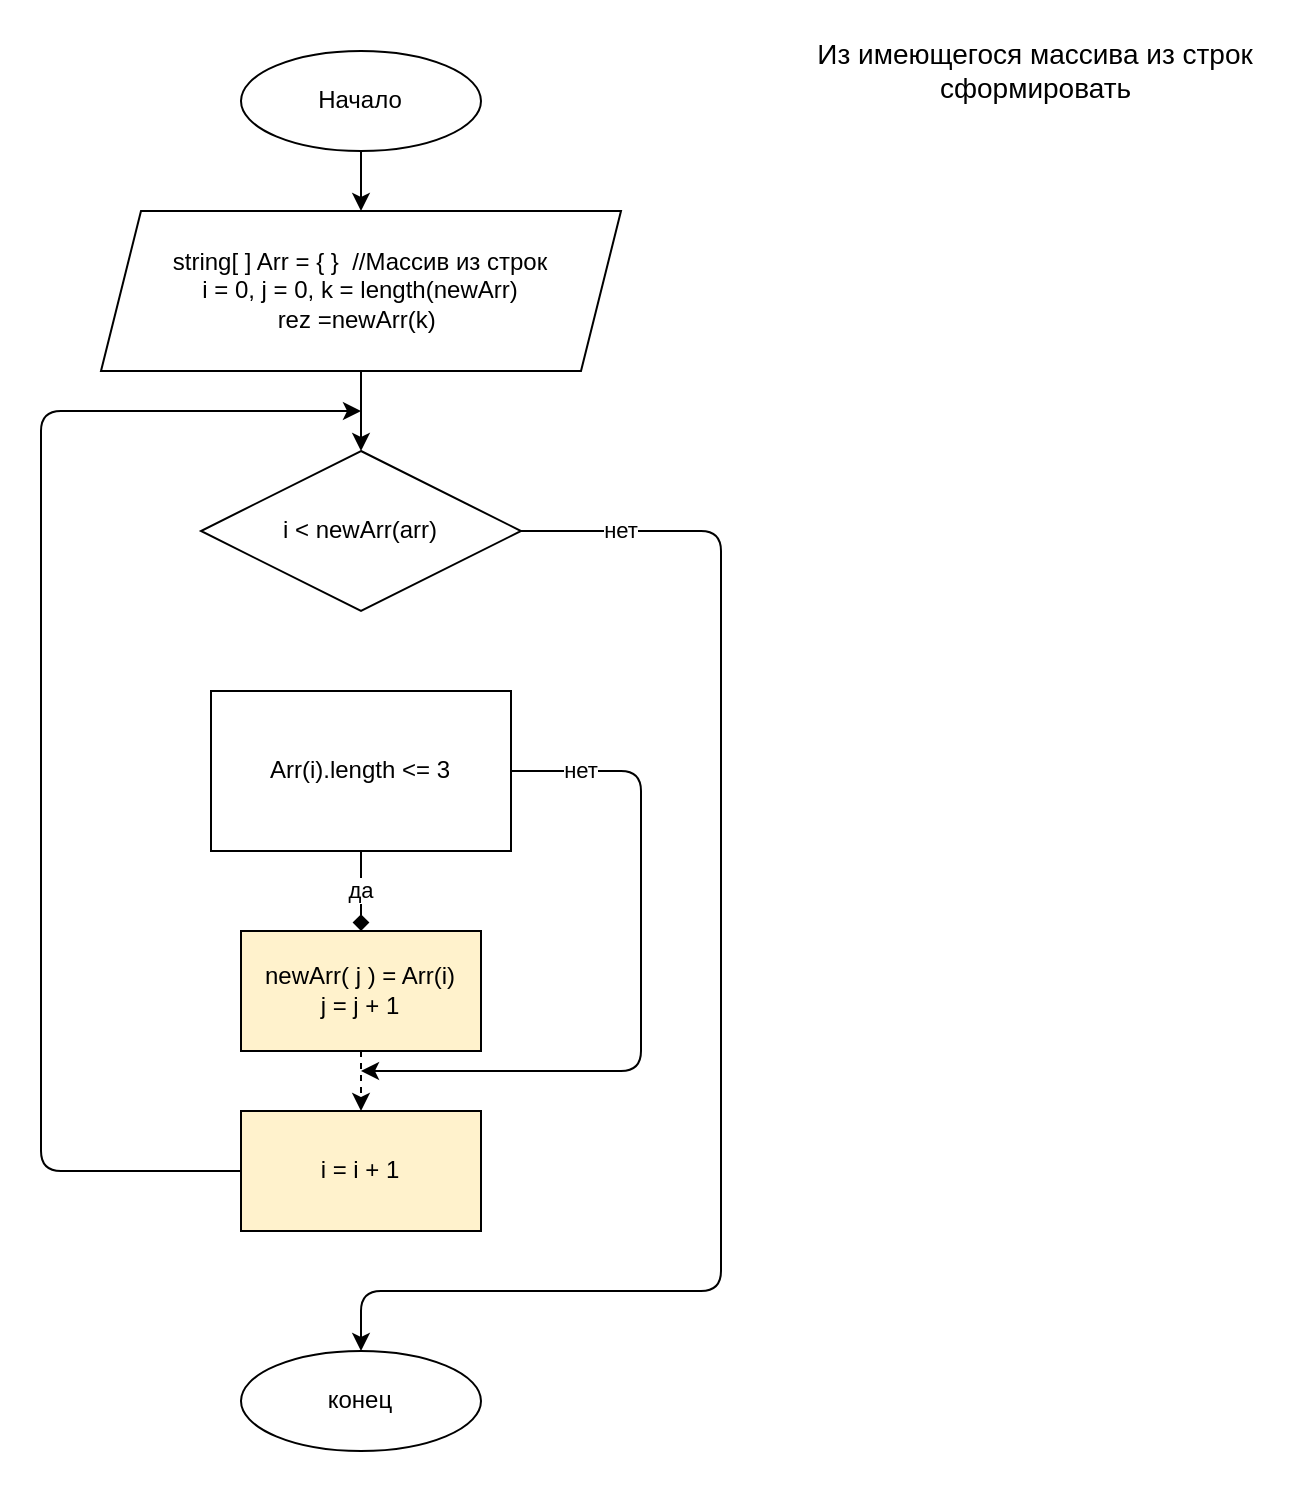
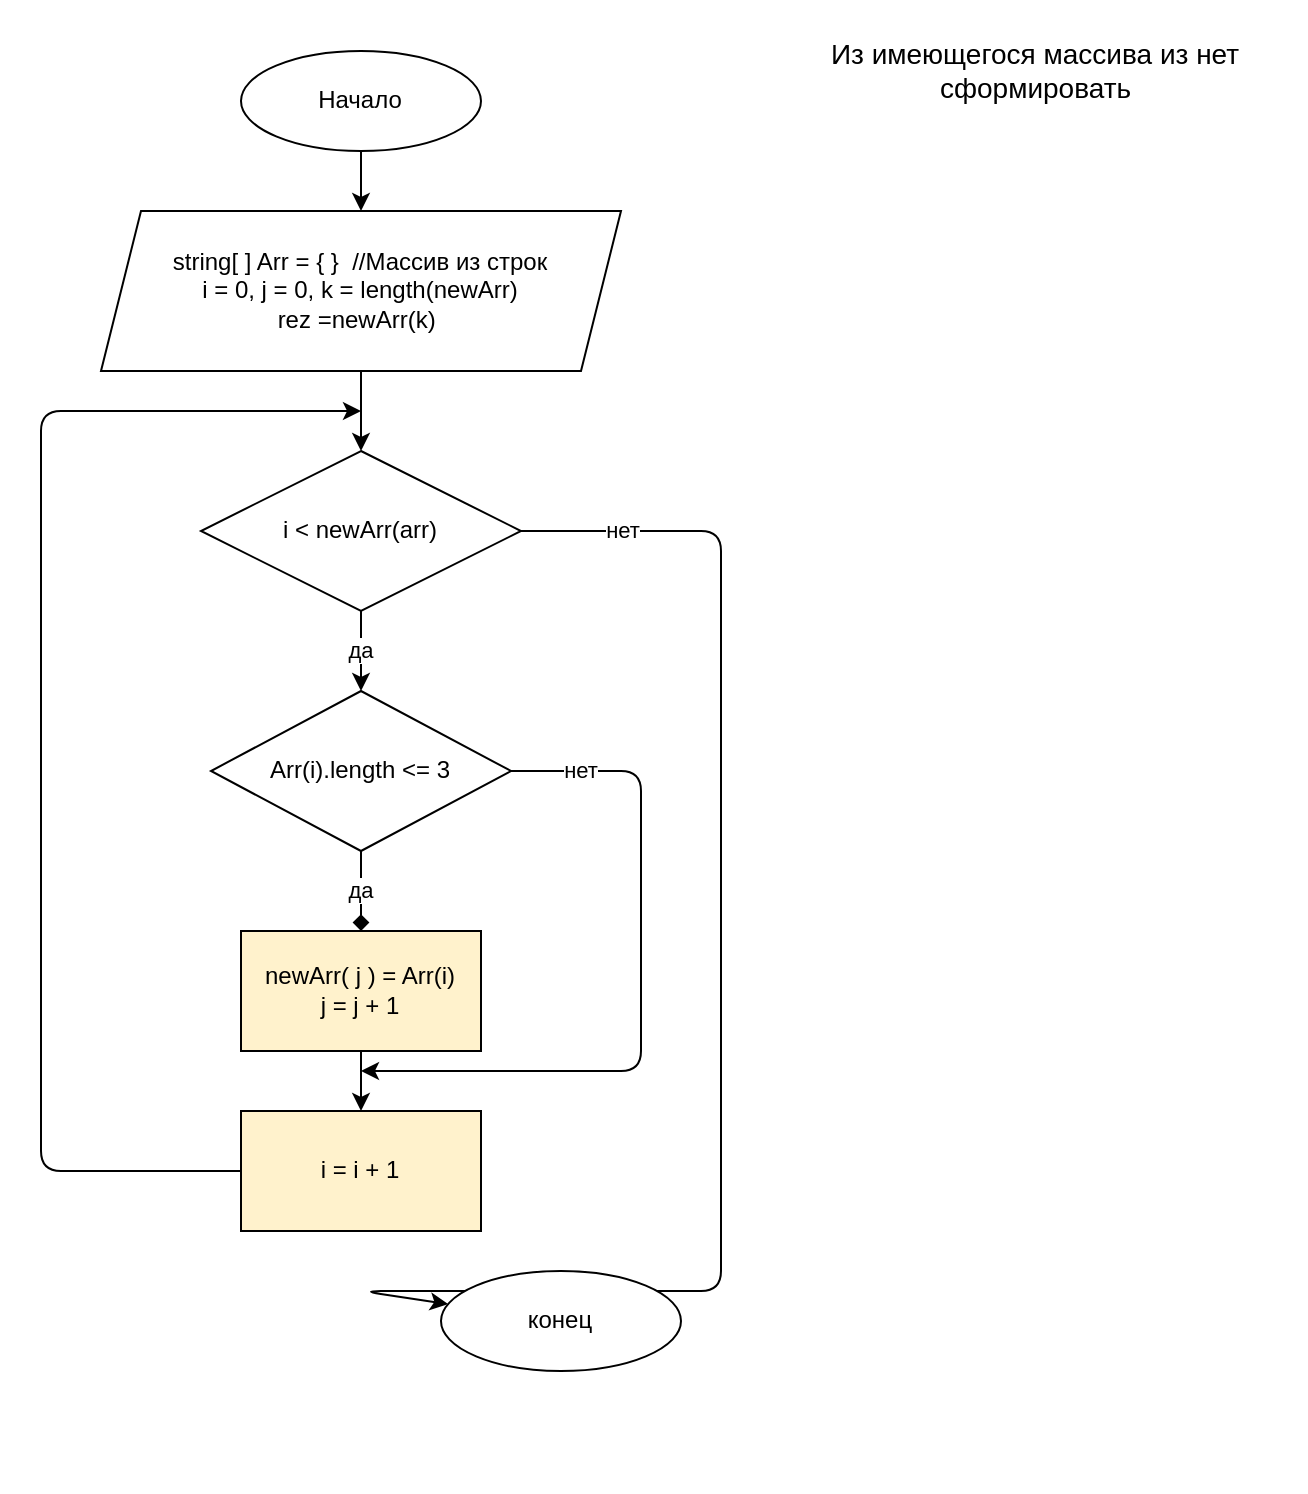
node "Из имеющегося массива из строк сформировать": label "Из имеющегося массива из строк сформировать" -> "Из имеющегося массива из нет сформировать"
edge "i < newArr(arr)" -> "Arr(i).length <= 3": added, label "да"
node "Arr(i).length <= 3": shape rectangle -> diamond
edge "newArr( j ) = Arr(i) j = j + 1" -> "i = i + 1": style dashed -> solid
node "конец": moved (361, 1401) -> (561, 1321)
